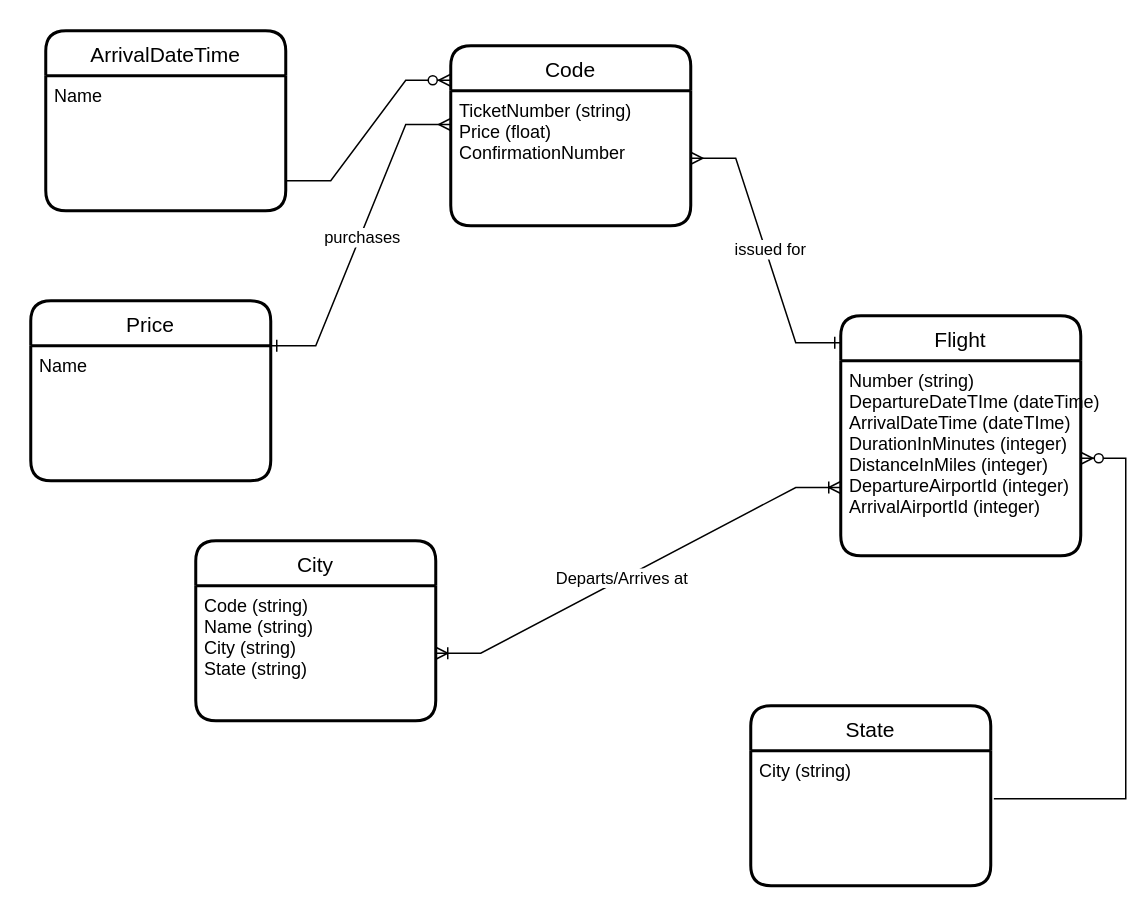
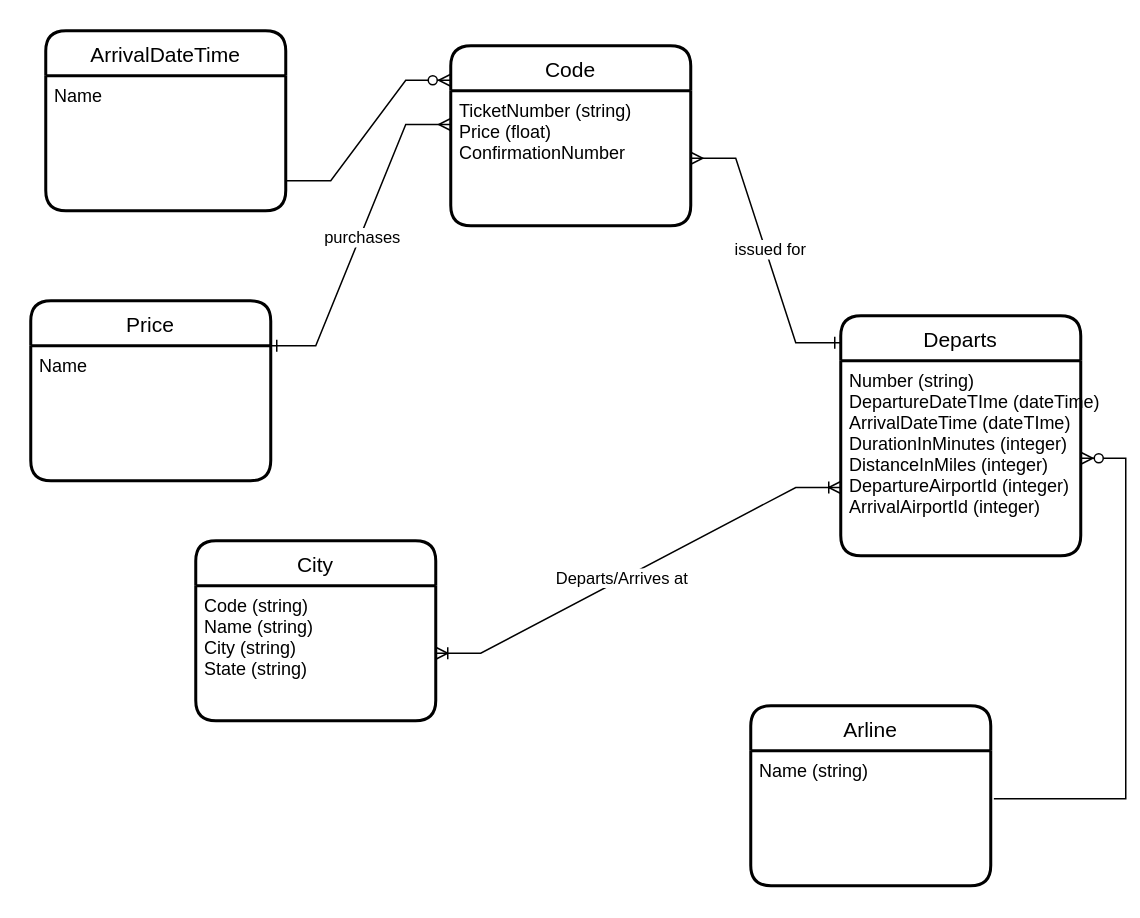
node "Flight": label "Flight" -> "Departs"
node "State": label "State" -> "Arline"
node "City (string)": label "City (string)" -> "Name (string)"
